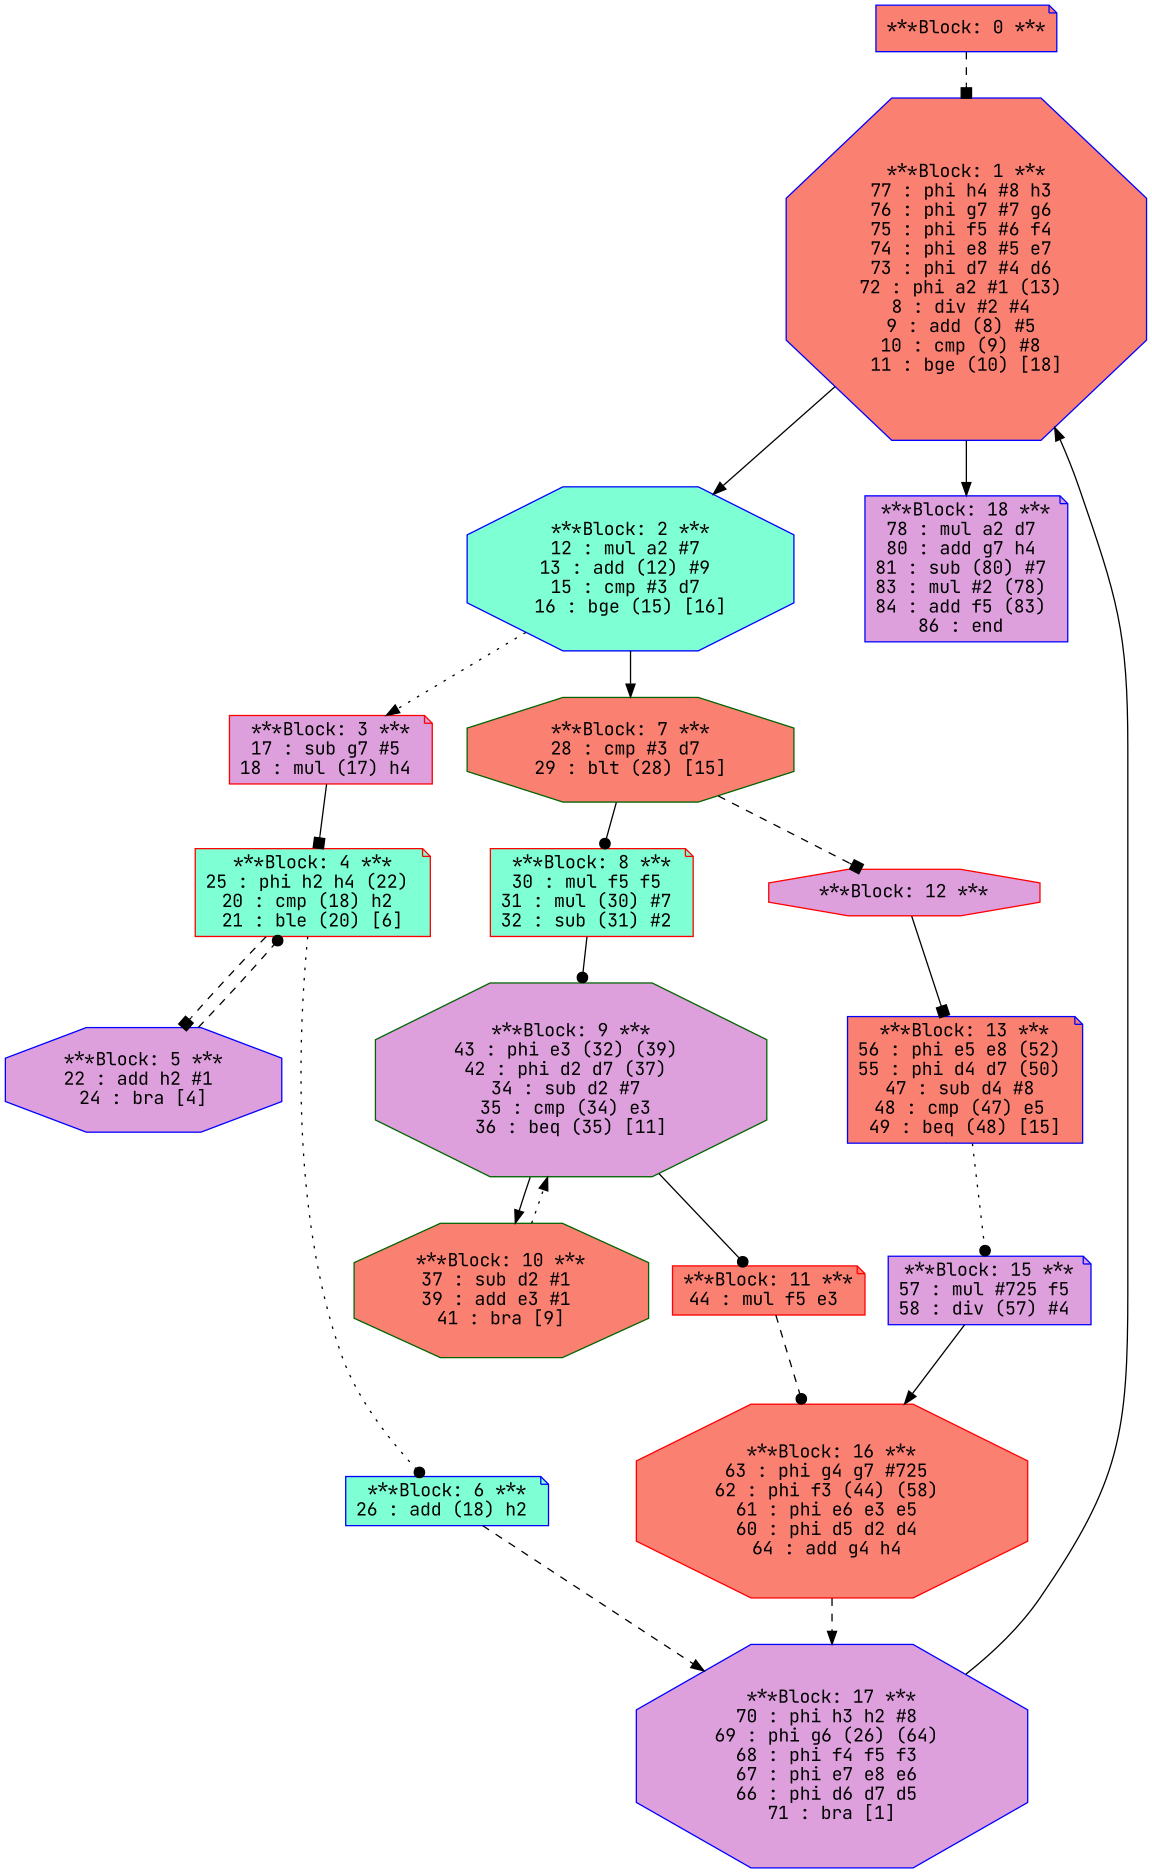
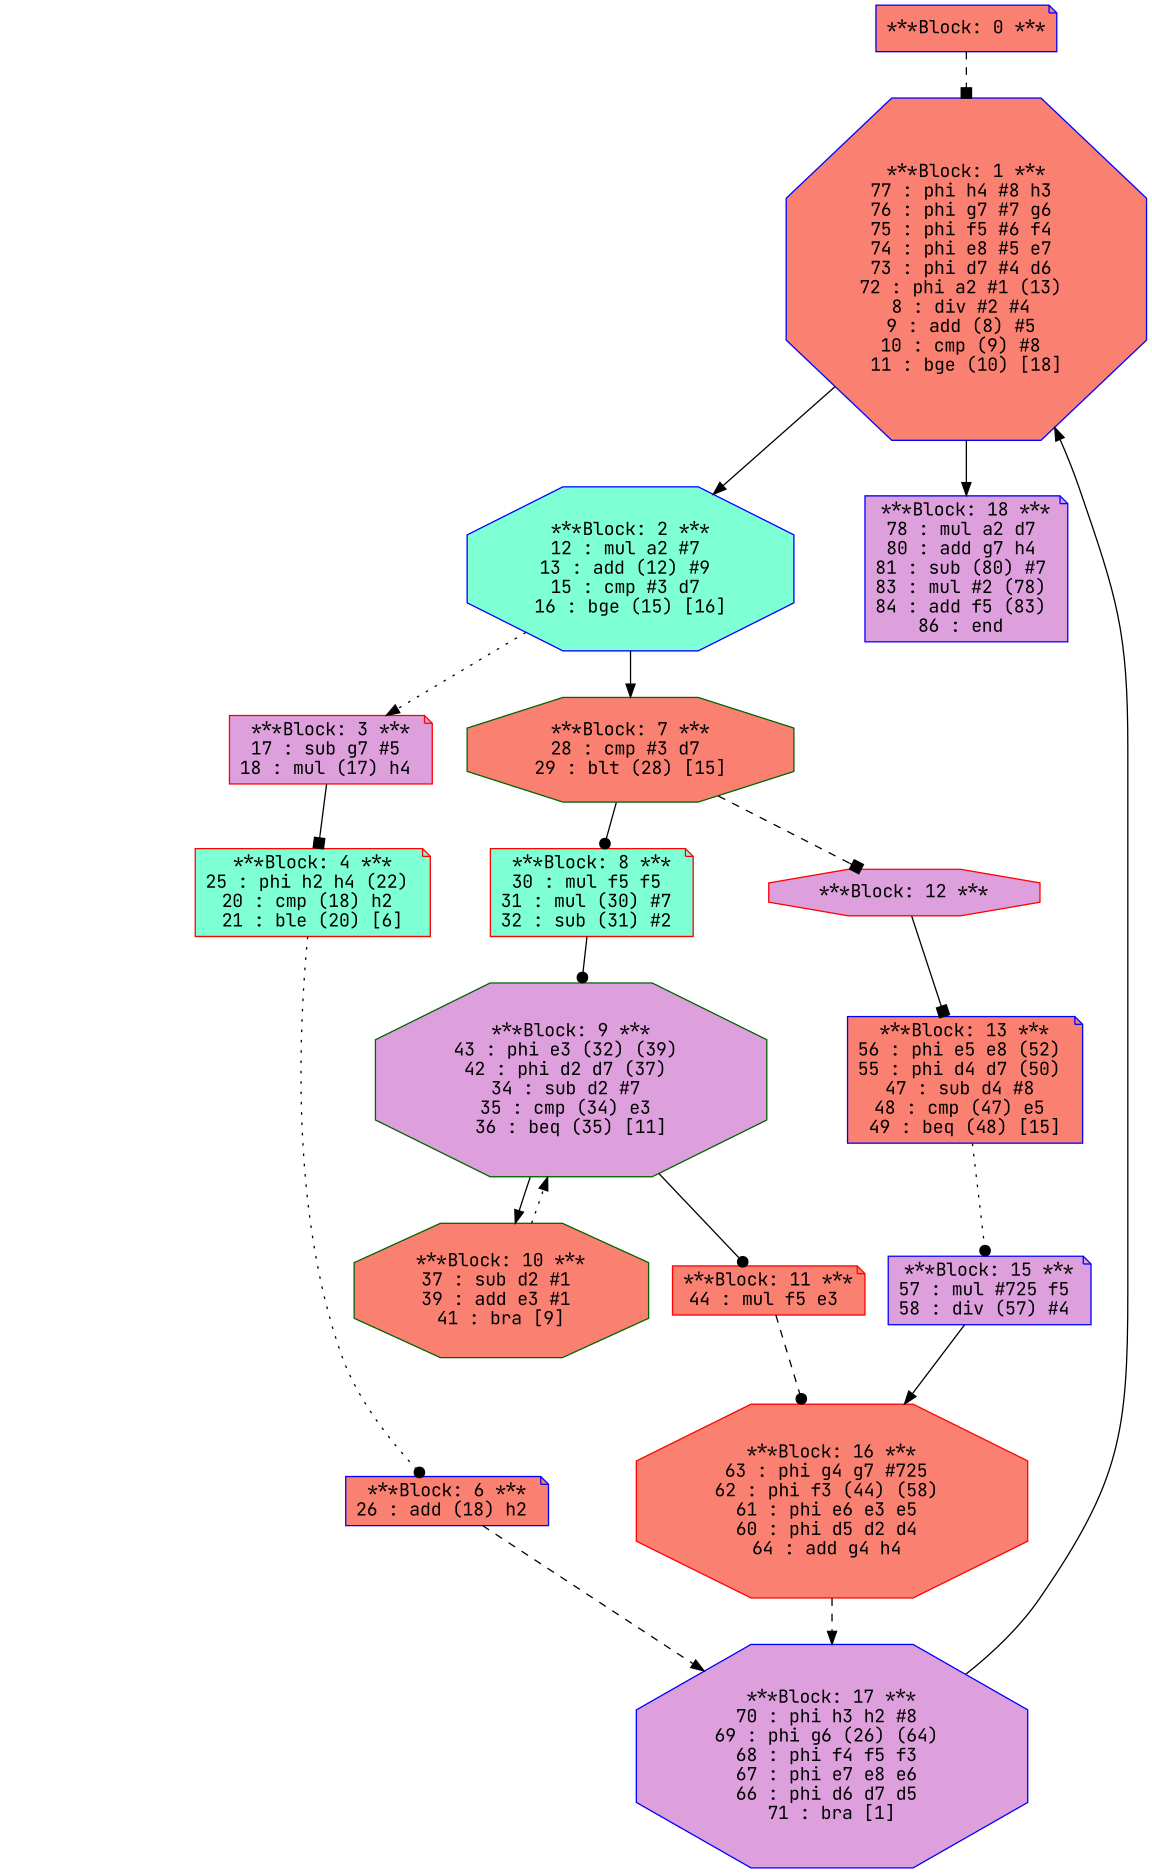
node "***Block: 5 *** 22 : add h2 #1 24 : bra [4]": removed
node "***Block: 6 *** 26 : add (18) h2": fillcolor aquamarine -> salmon
